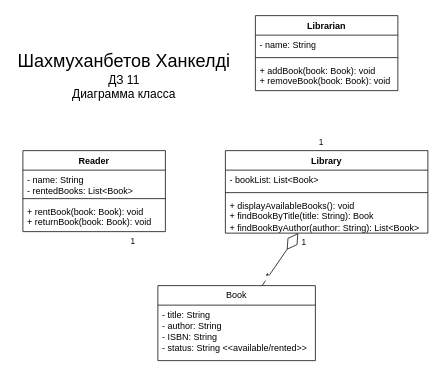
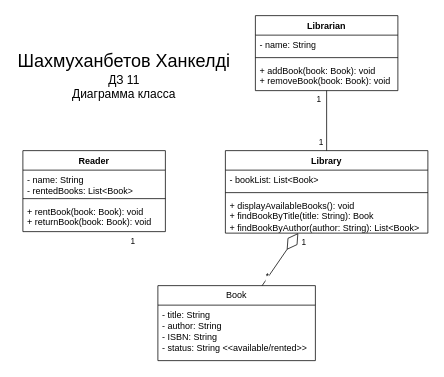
edge "Librarian" -- "Library": added, label "1"
